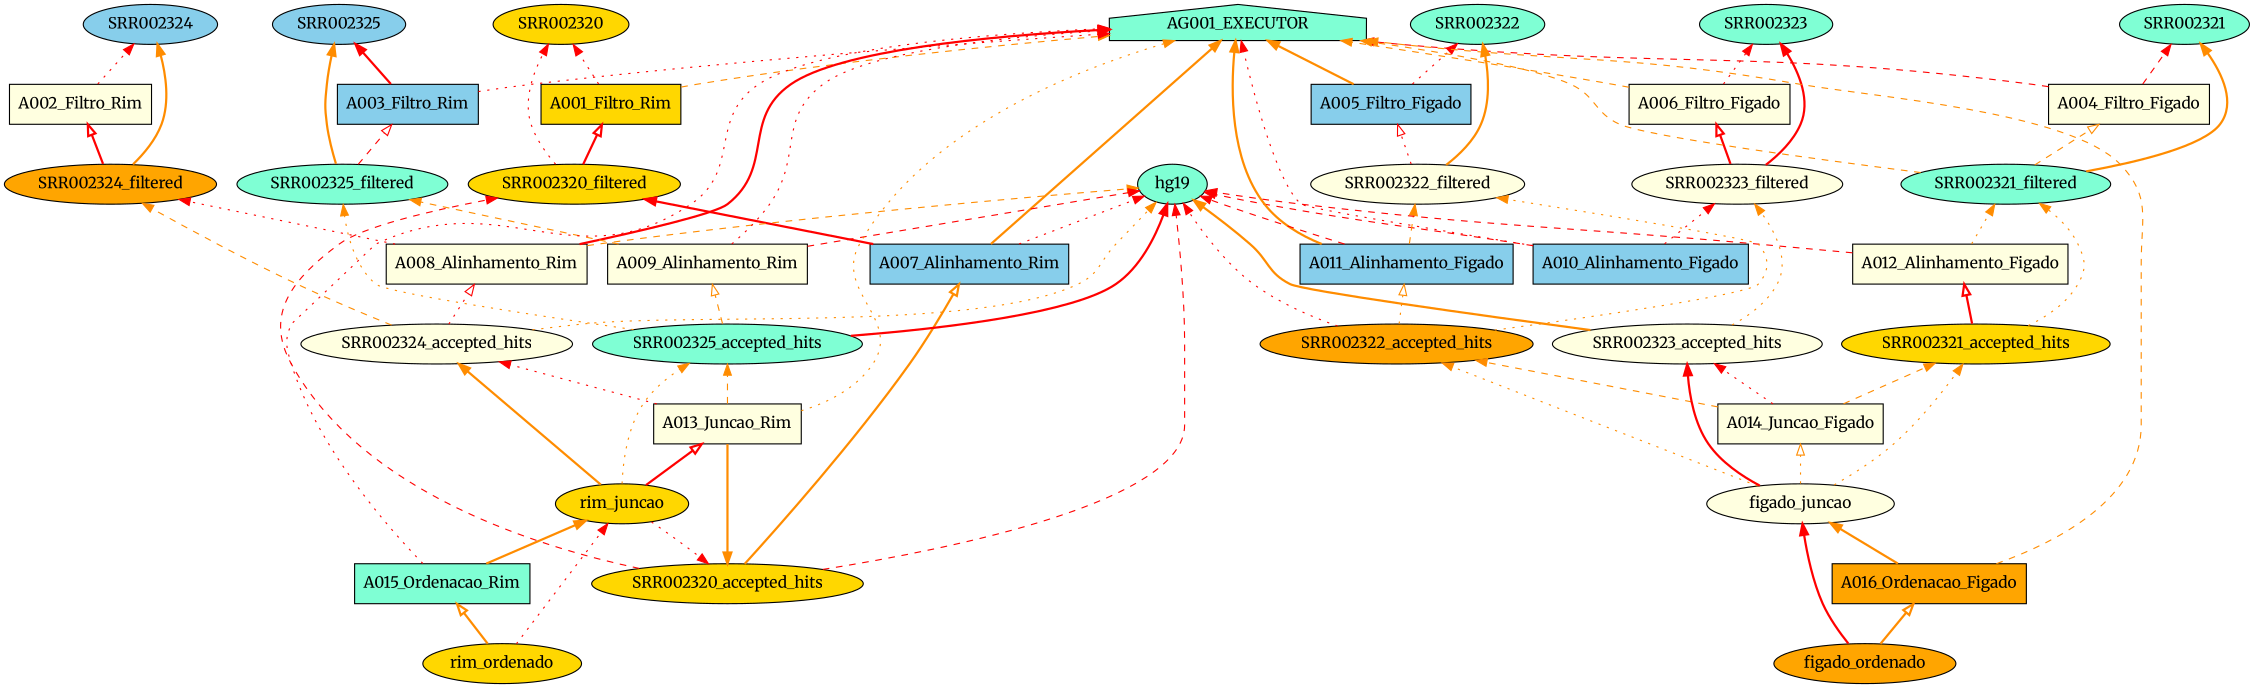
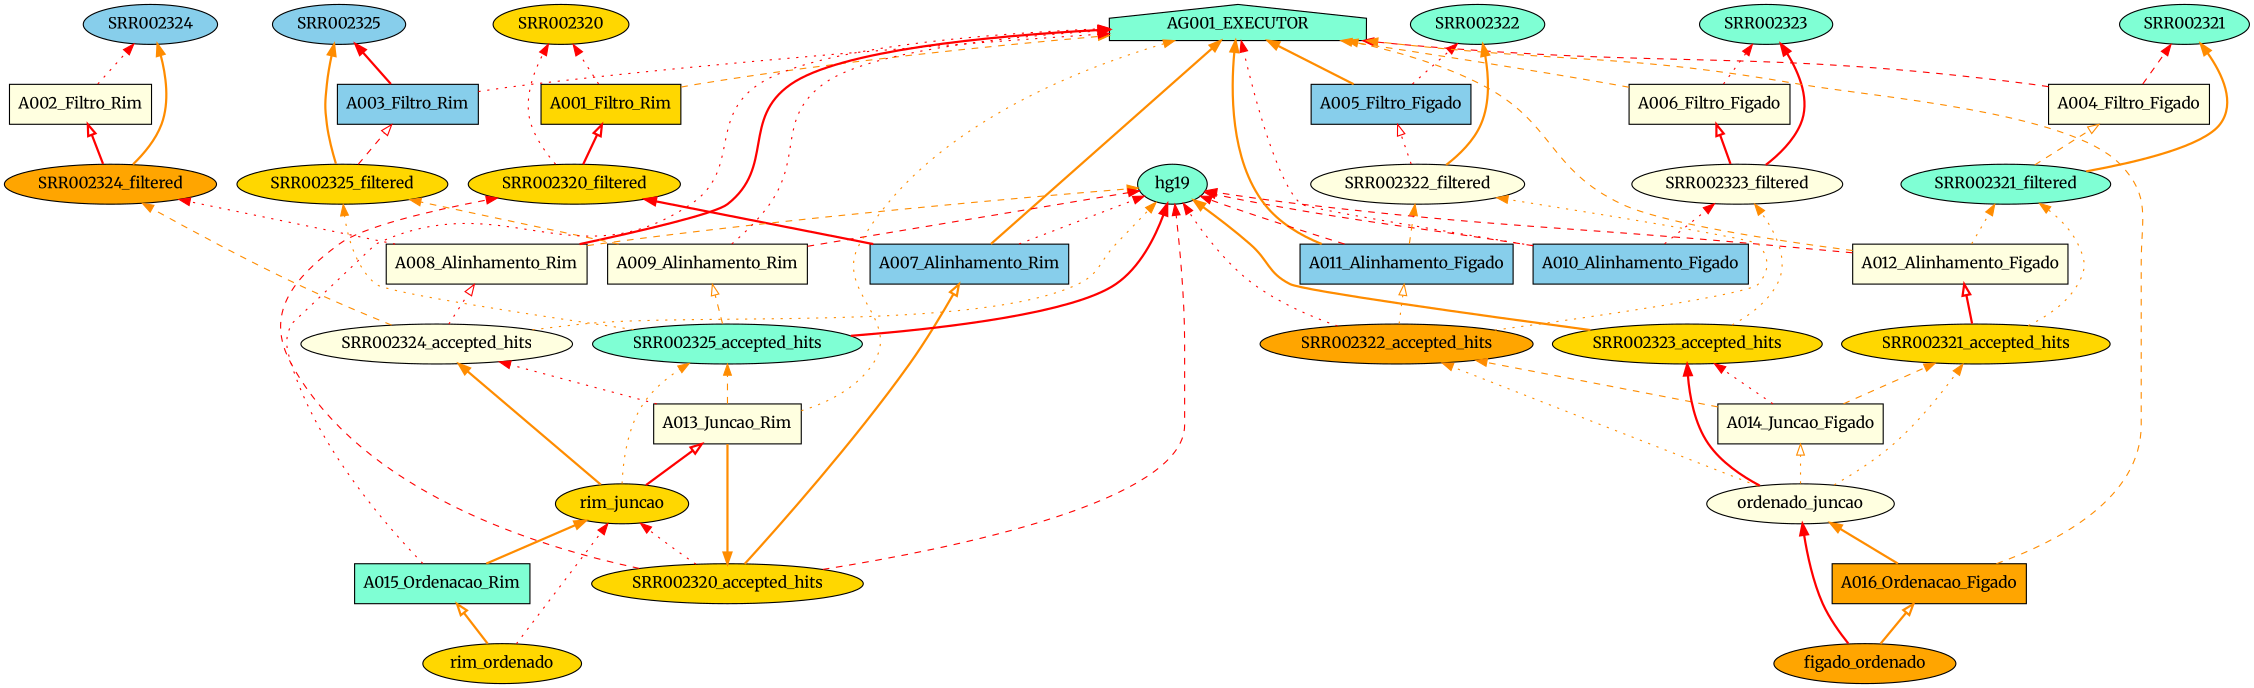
edge "SRR002321_filtered" -> "AG001_EXECUTOR": now "A012_Alinhamento_Figado" -> "AG001_EXECUTOR"
node "SRR002325_filtered": fillcolor aquamarine -> gold
node "SRR002323_accepted_hits": fillcolor lightyellow -> gold
node "figado_juncao": label "figado_juncao" -> "ordenado_juncao"
edge "rim_juncao" -> "SRR002320_accepted_hits": reversed
